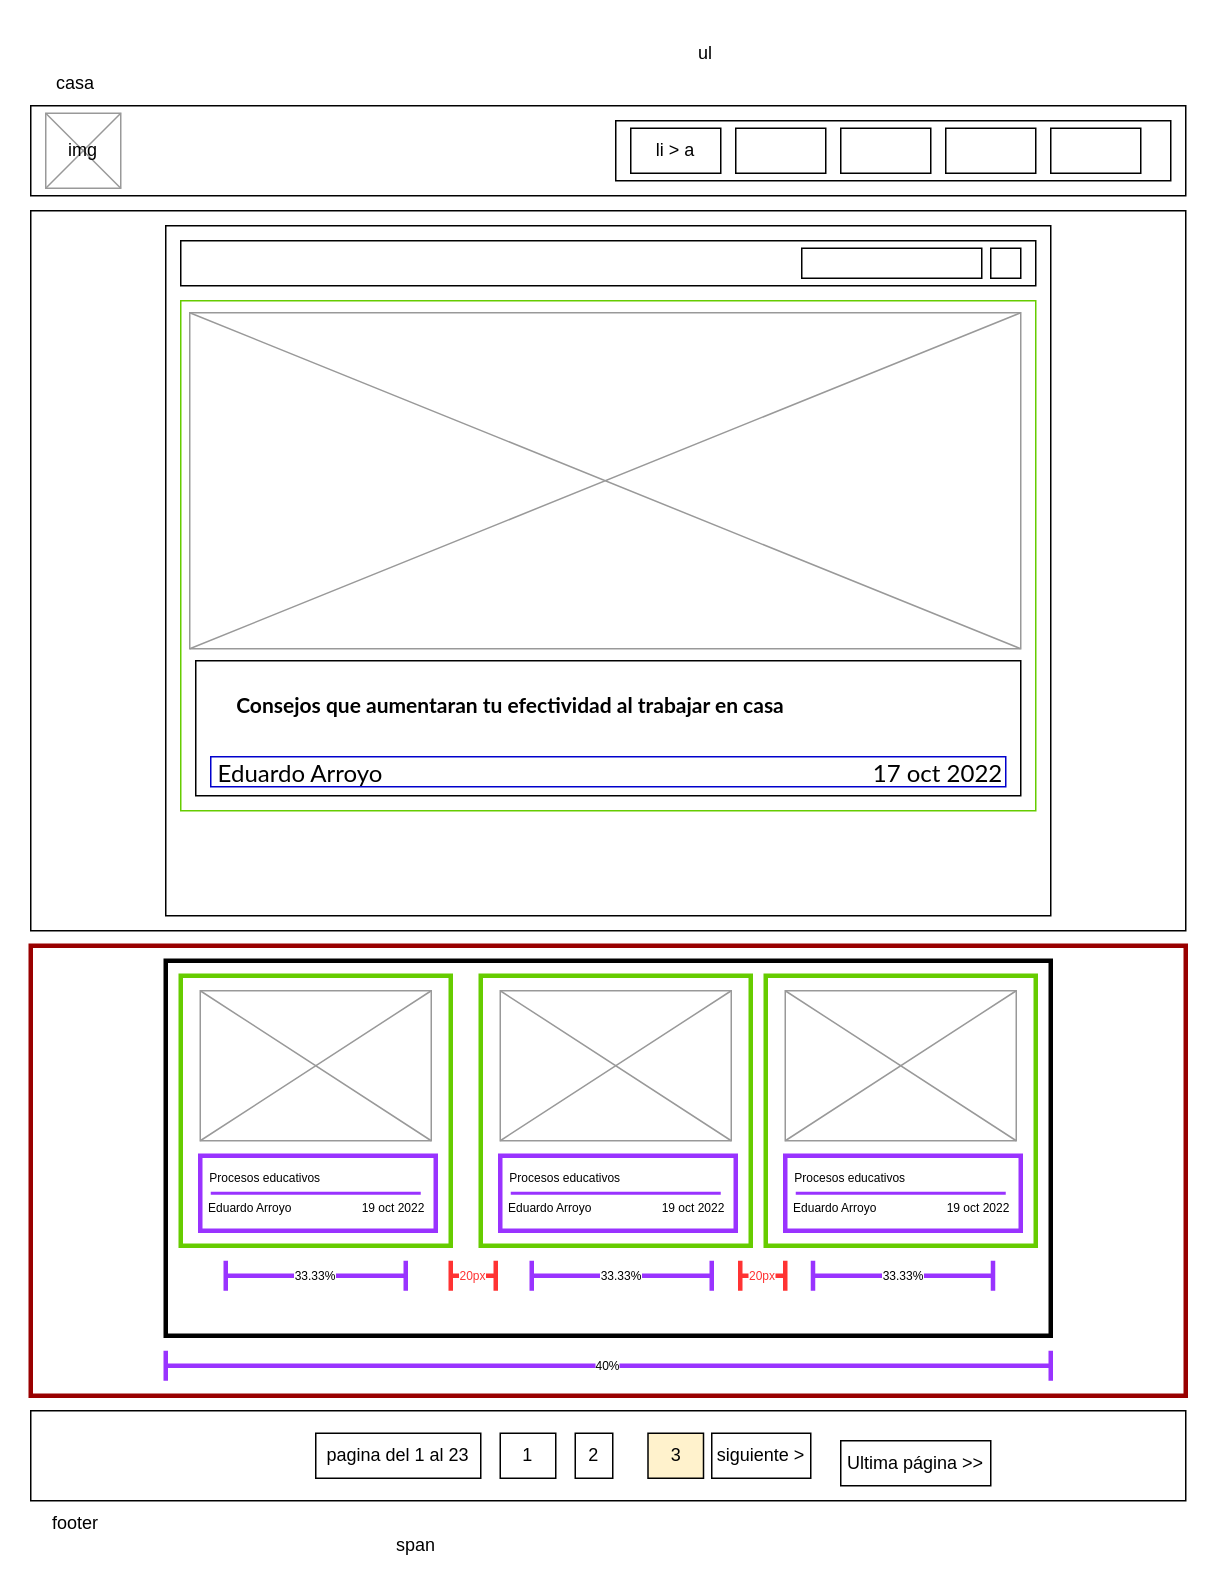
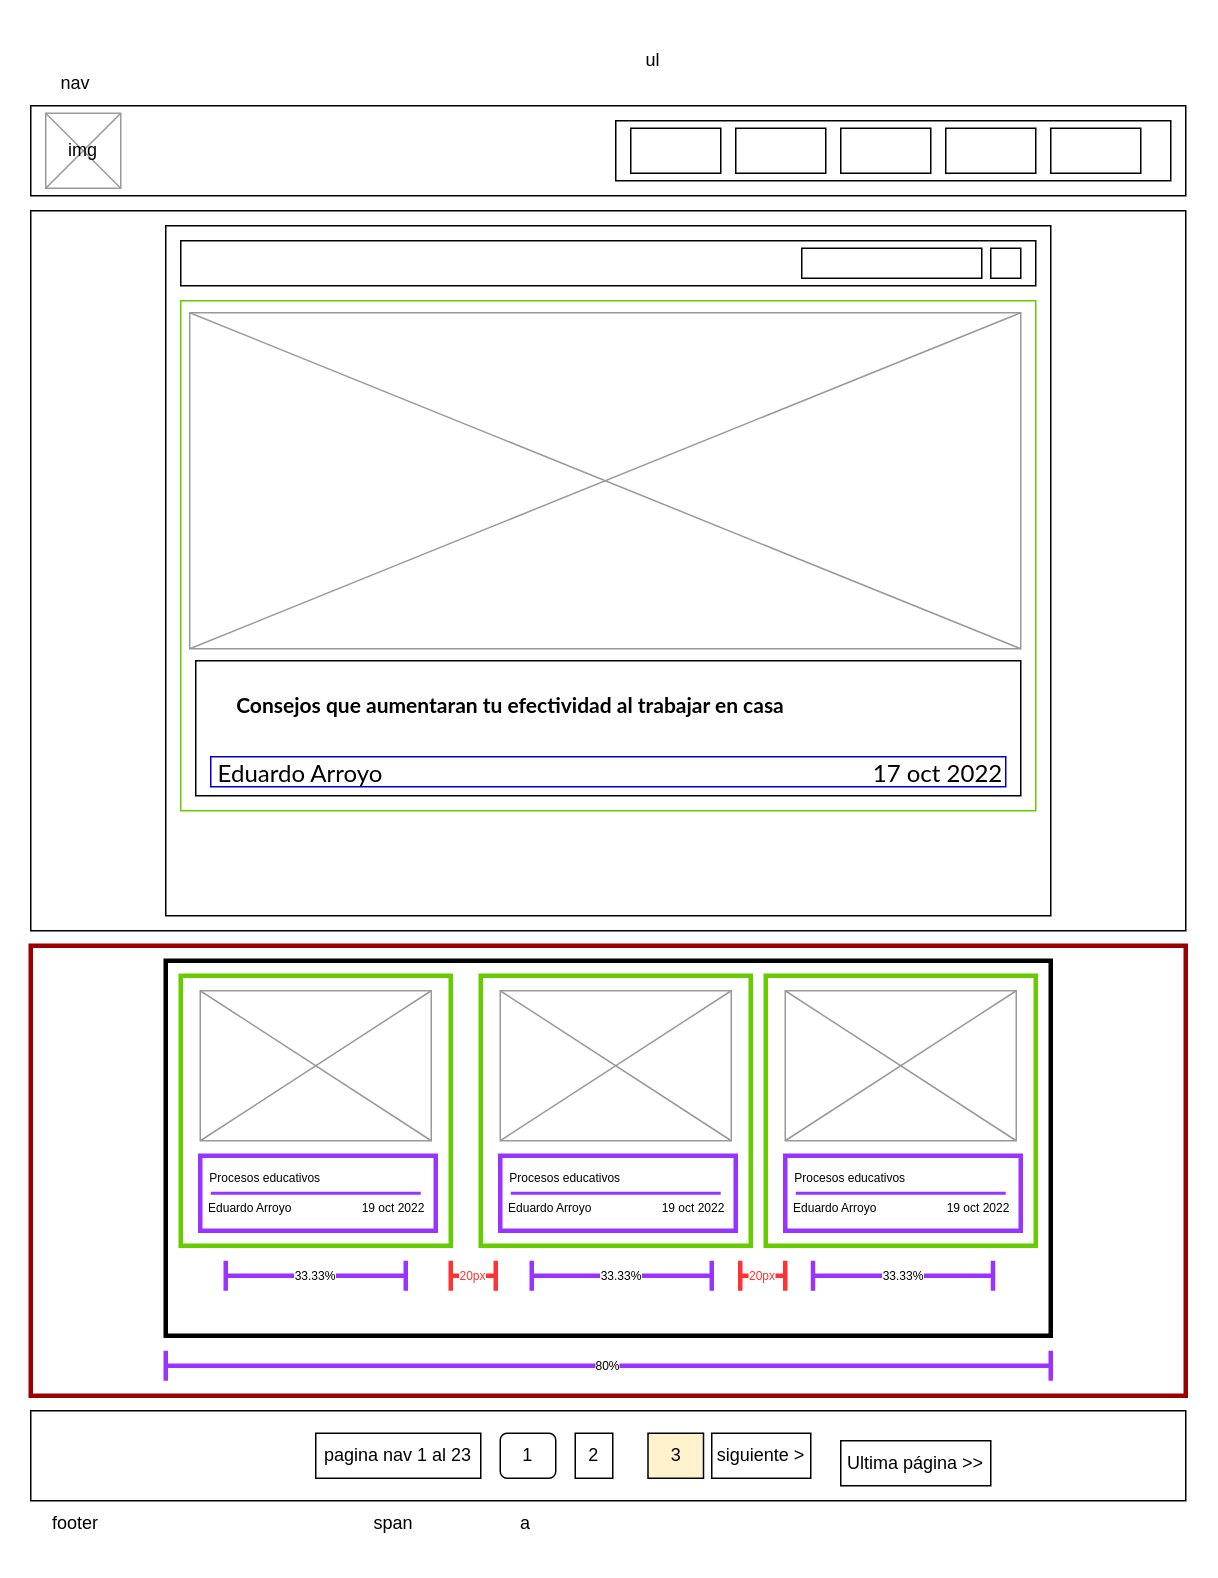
node "ul": moved (706, 53) -> (653, 61)
node "casa": label "casa" -> "nav"
node "li > a": removed
node "40%": label "40%" -> "80%"
node "pagina del 1 al 23": label "pagina del 1 al 23" -> "pagina nav 1 al 23"
node "1": shape rectangle -> rounded rectangle
node "a": added
node "span": moved (416, 1546) -> (394, 1523)
